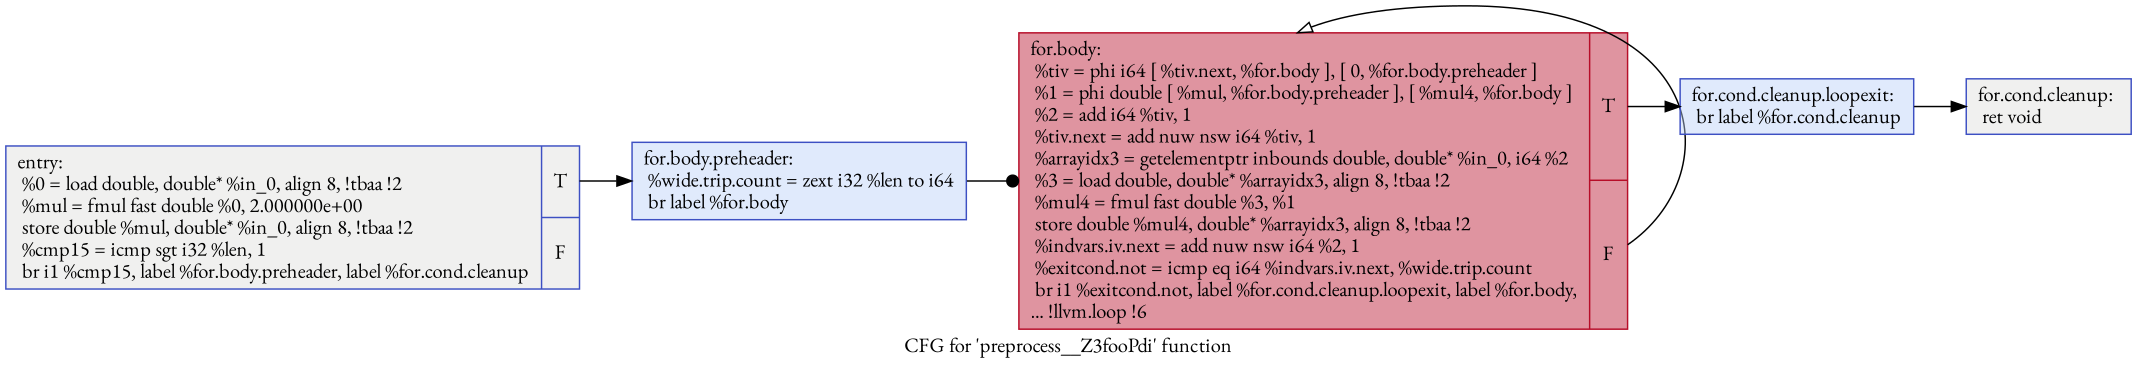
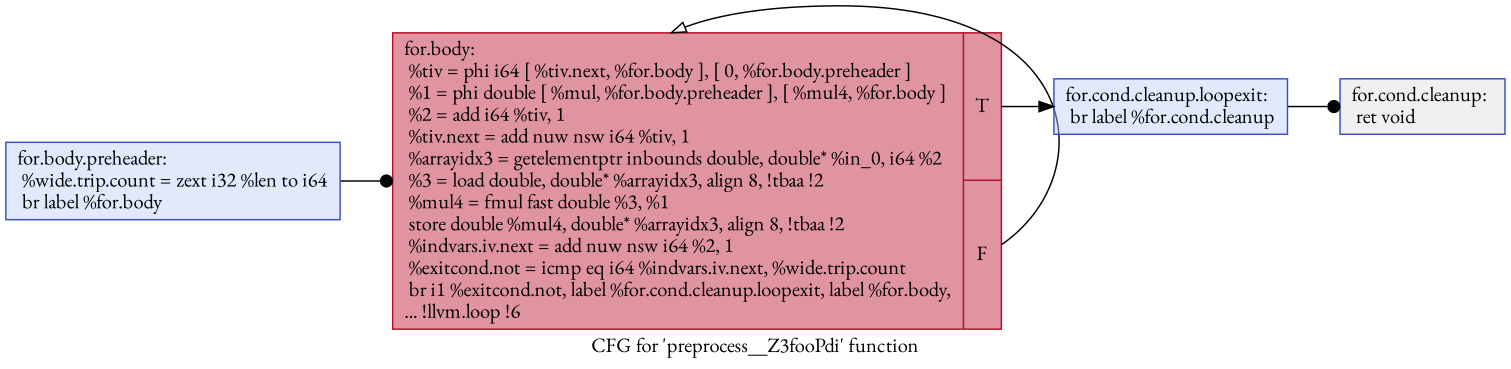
edge "for.cond.cleanup.loopexit:" -> "for.cond.cleanup:": arrowhead normal -> dot
node "entry:": removed
